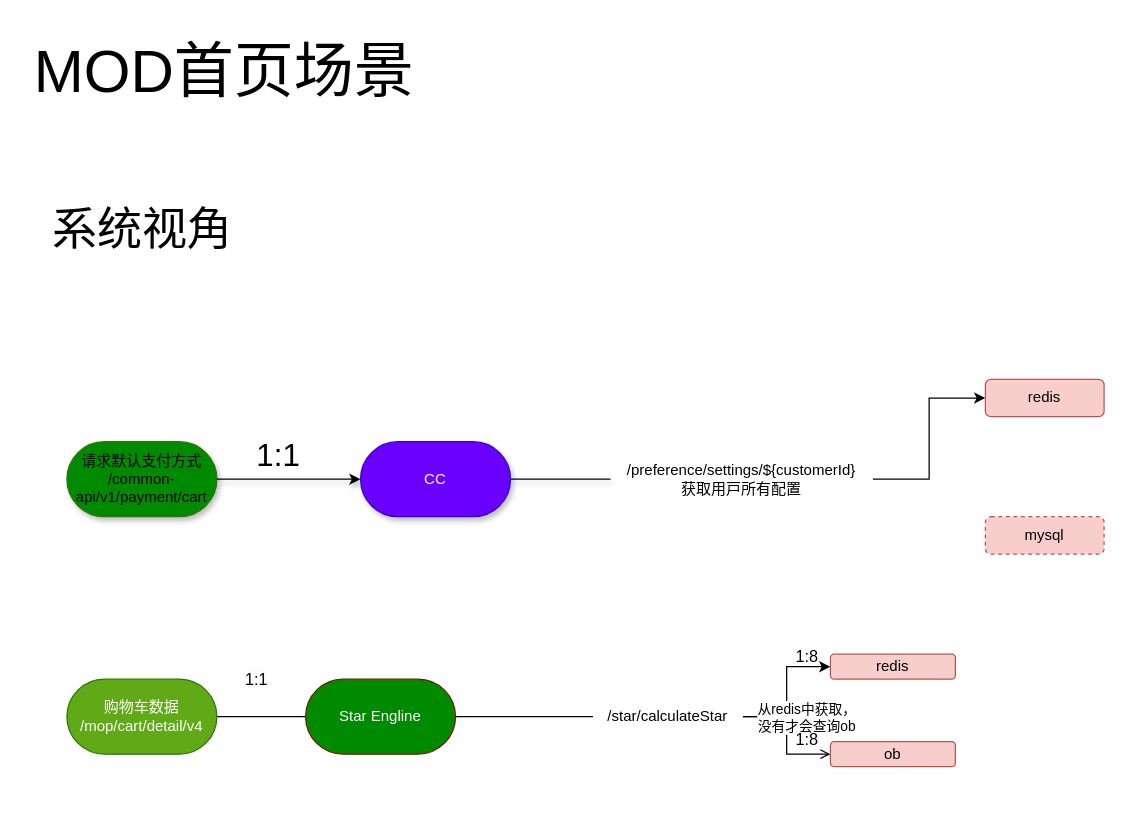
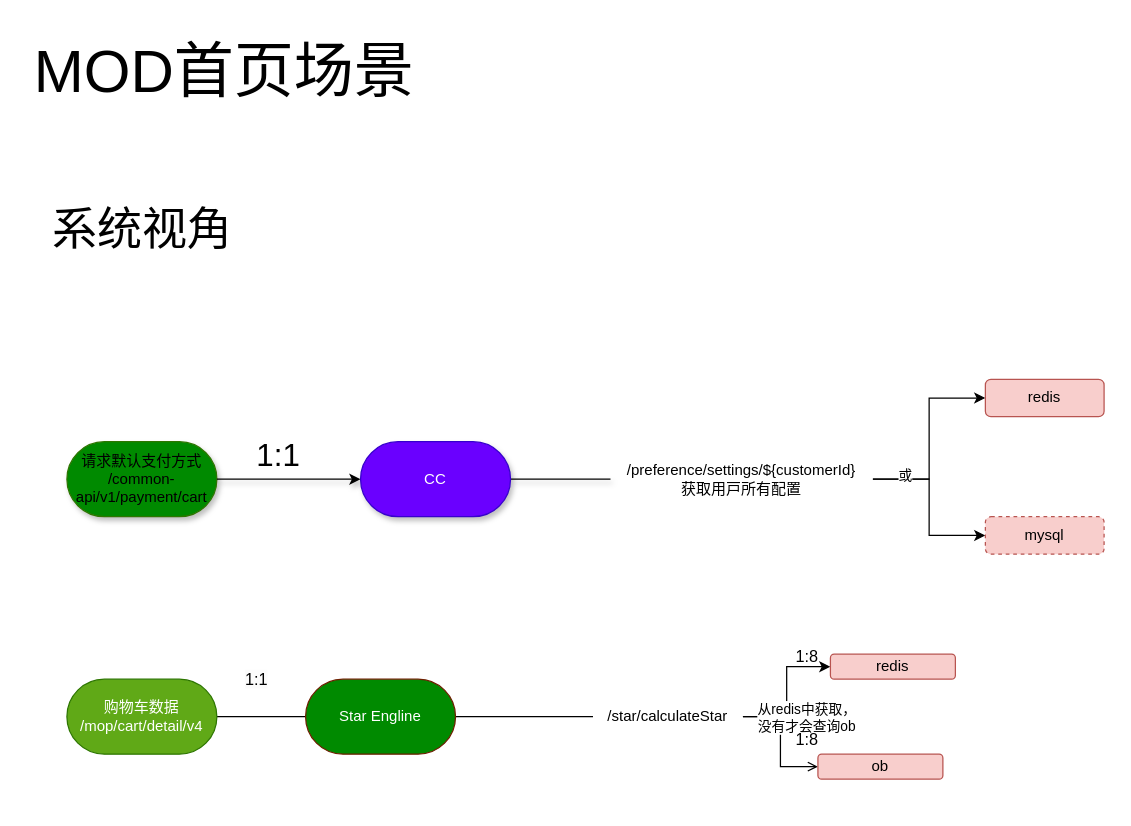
edge "/preference/settings/${customerId} 获取⽤⼾所有配置" -> "mysql": added, label "或"
node "ob": moved (893, 754) -> (881, 767)
